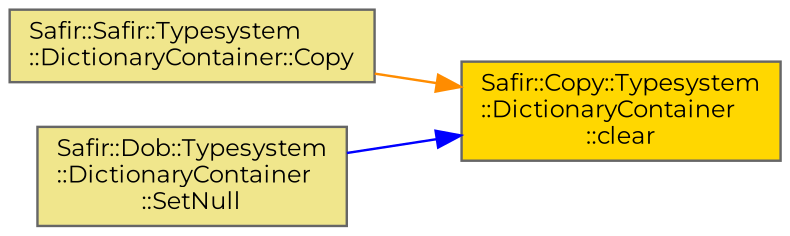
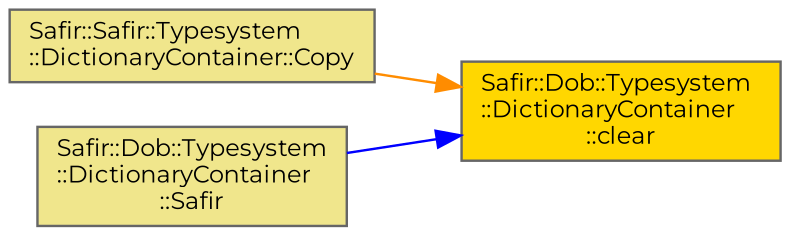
node "Safir::Copy::Typesystem ::DictionaryContainer ::clear": label "Safir::Copy::Typesystem ::DictionaryContainer ::clear" -> "Safir::Dob::Typesystem ::DictionaryContainer ::clear"
node "Safir::Dob::Typesystem ::DictionaryContainer ::SetNull": label "Safir::Dob::Typesystem ::DictionaryContainer ::SetNull" -> "Safir::Dob::Typesystem ::DictionaryContainer ::Safir"
